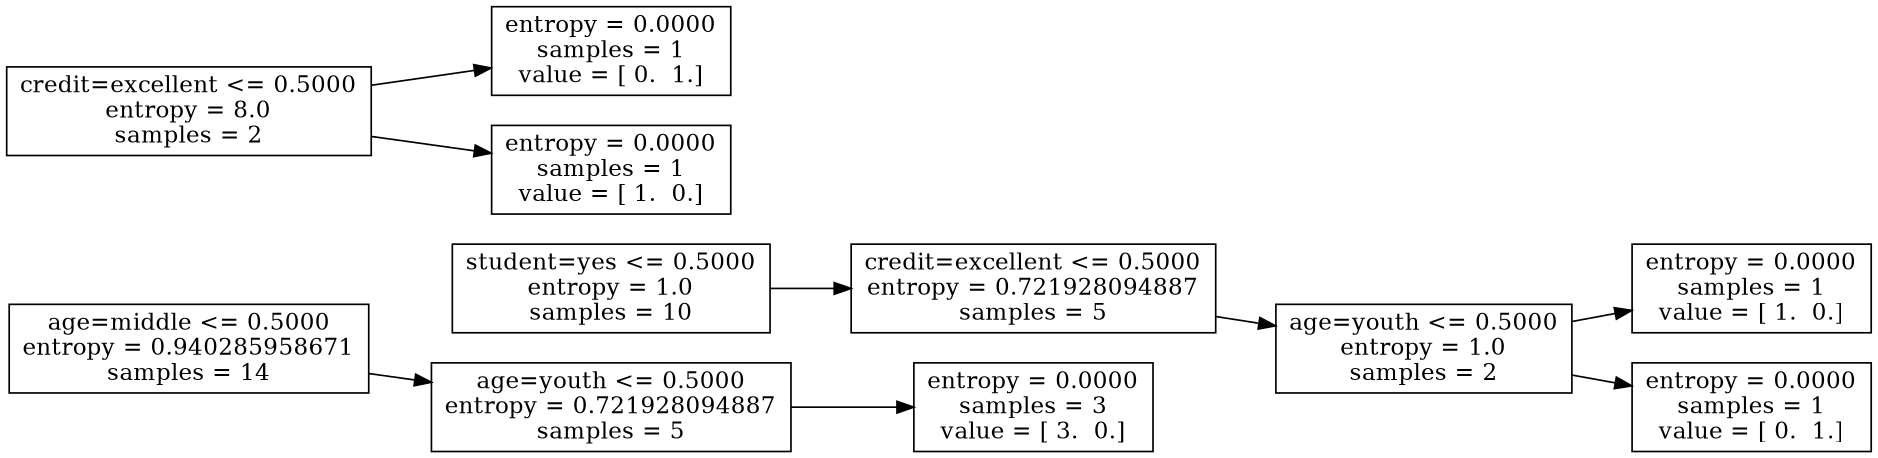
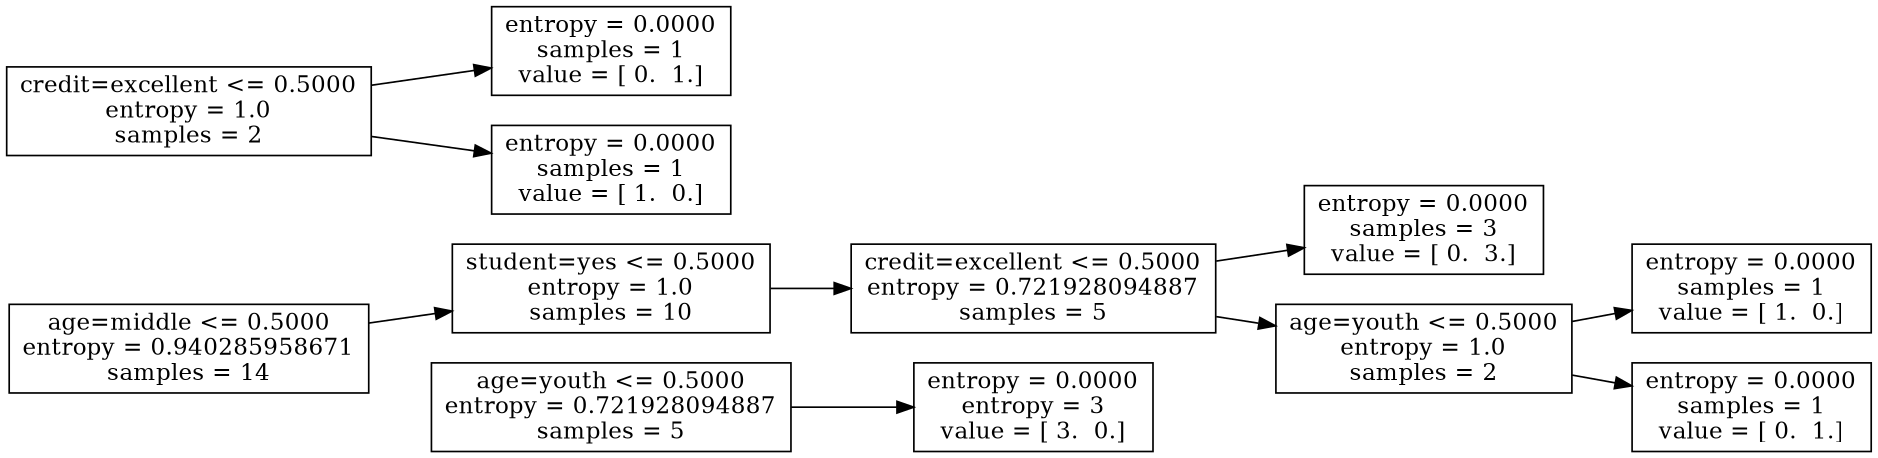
node "credit=excellent <= 0.5000 entropy = 8.0 samples = 2": label "credit=excellent <= 0.5000 entropy = 8.0 samples = 2" -> "credit=excellent <= 0.5000 entropy = 1.0 samples = 2"
node "entropy = 0.0000 samples = 3 value = [ 0.  3.]": added
edge "age=middle <= 0.5000 entropy = 0.940285958671 samples = 14" -> "age=youth <= 0.5000 entropy = 0.721928094887 samples = 5": now "age=middle <= 0.5000 entropy = 0.940285958671 samples = 14" -> "student=yes <= 0.5000 entropy = 1.0 samples = 10"
node "entropy = 0.0000 samples = 3 value = [ 3.  0.]": label "entropy = 0.0000 samples = 3 value = [ 3.  0.]" -> "entropy = 0.0000 entropy = 3 value = [ 3.  0.]"
